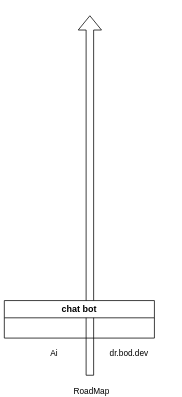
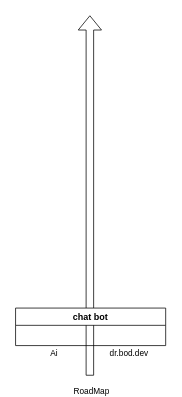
node "chat bot": moved (79, 319) -> (90, 327)
